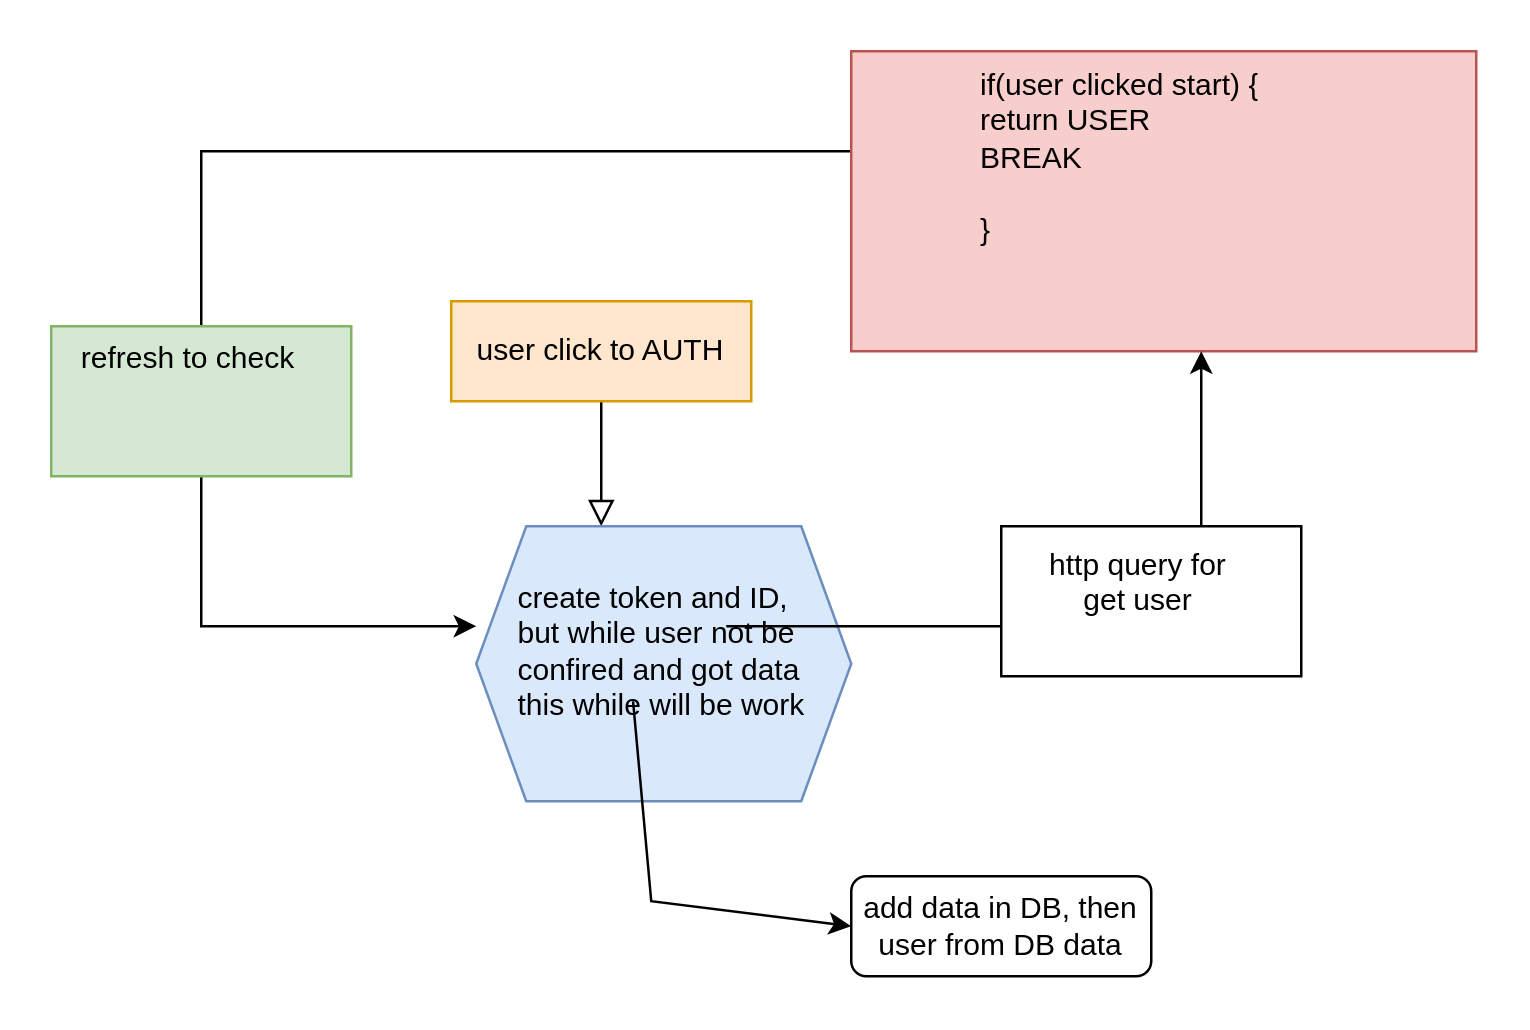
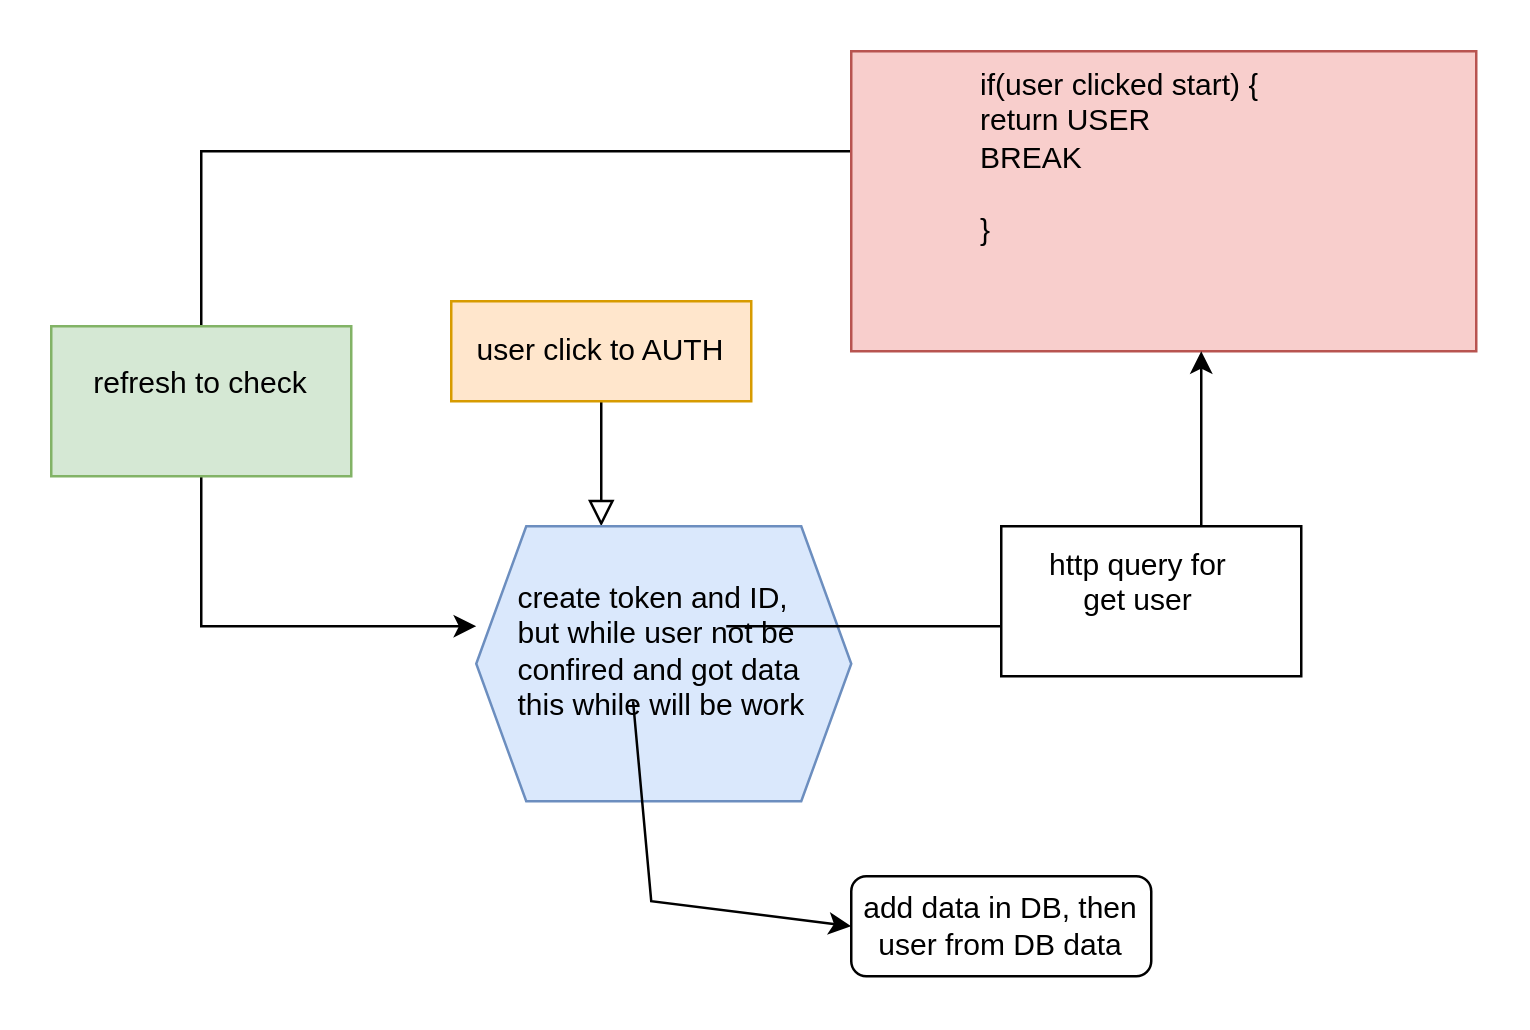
node "refresh to check": moved (189, 376) -> (201, 401)
